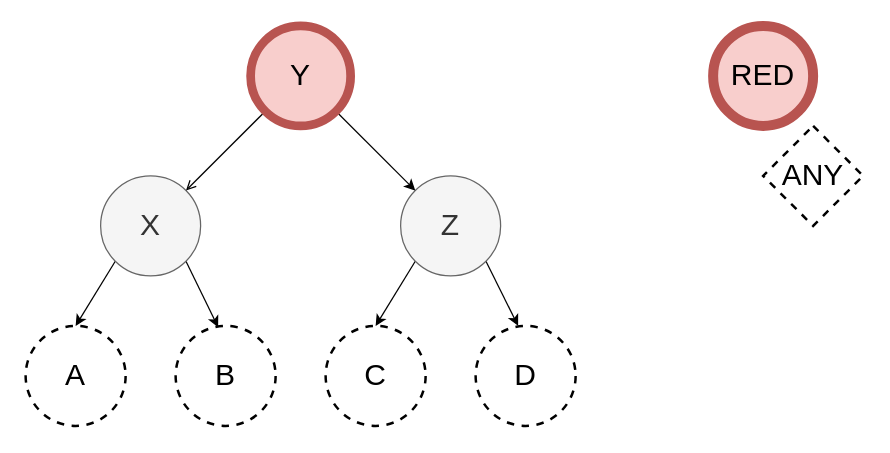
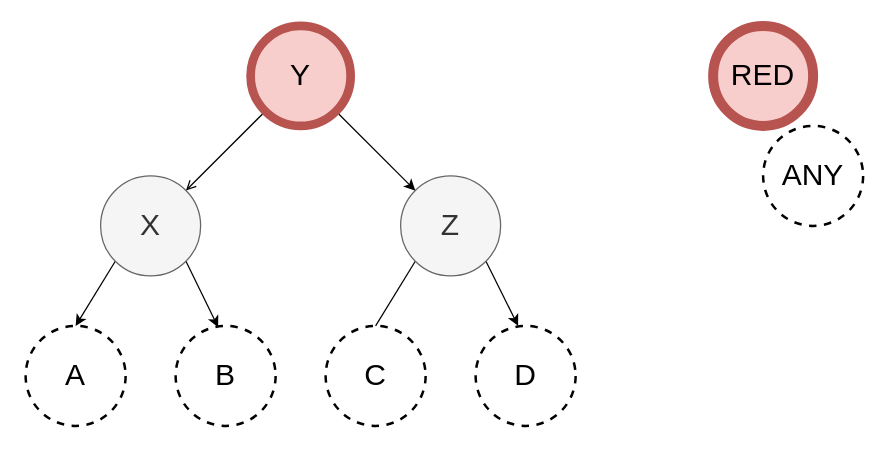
node "ANY": shape diamond -> ellipse
edge "Z" -> "C": arrowhead classic -> none
